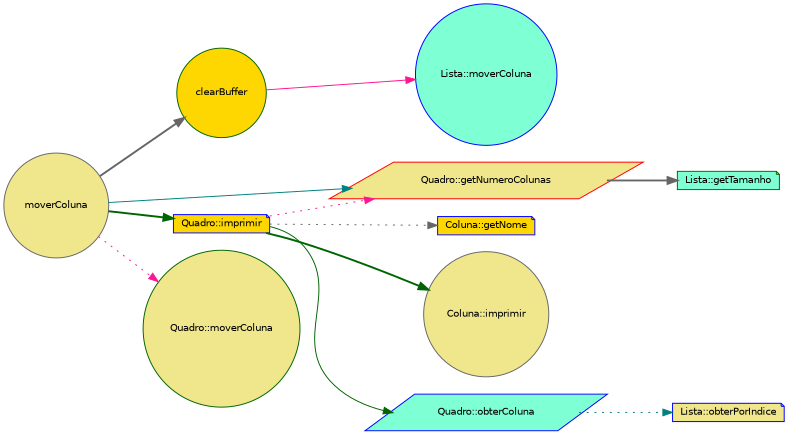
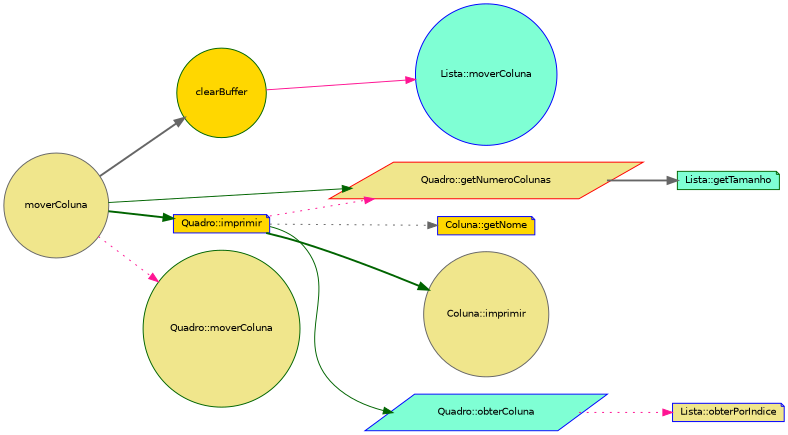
edge "moverColuna" -> "Quadro::getNumeroColunas": color teal -> darkgreen
edge "Quadro::obterColuna" -> "Lista::obterPorIndice": color teal -> deeppink
